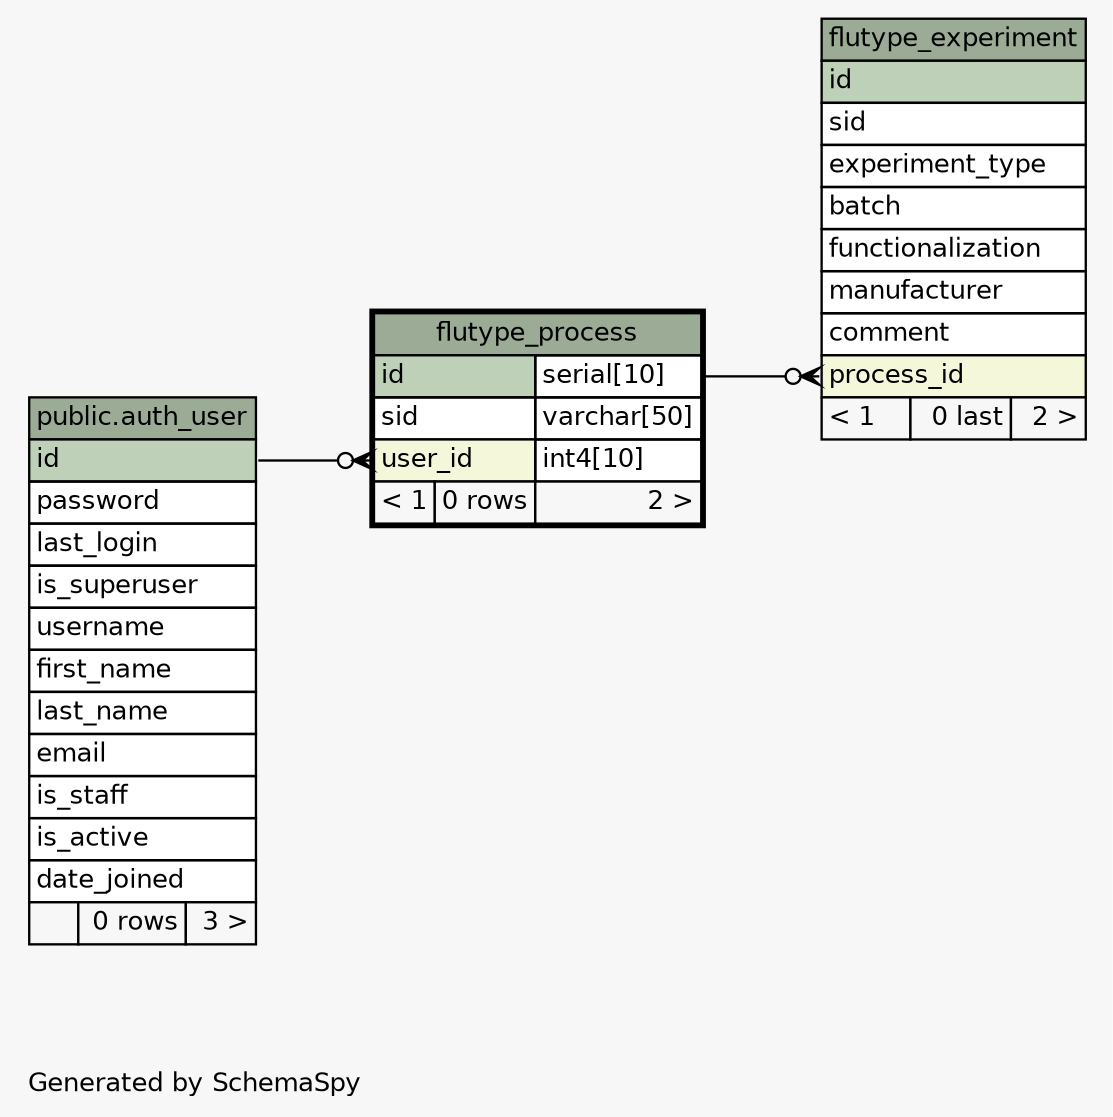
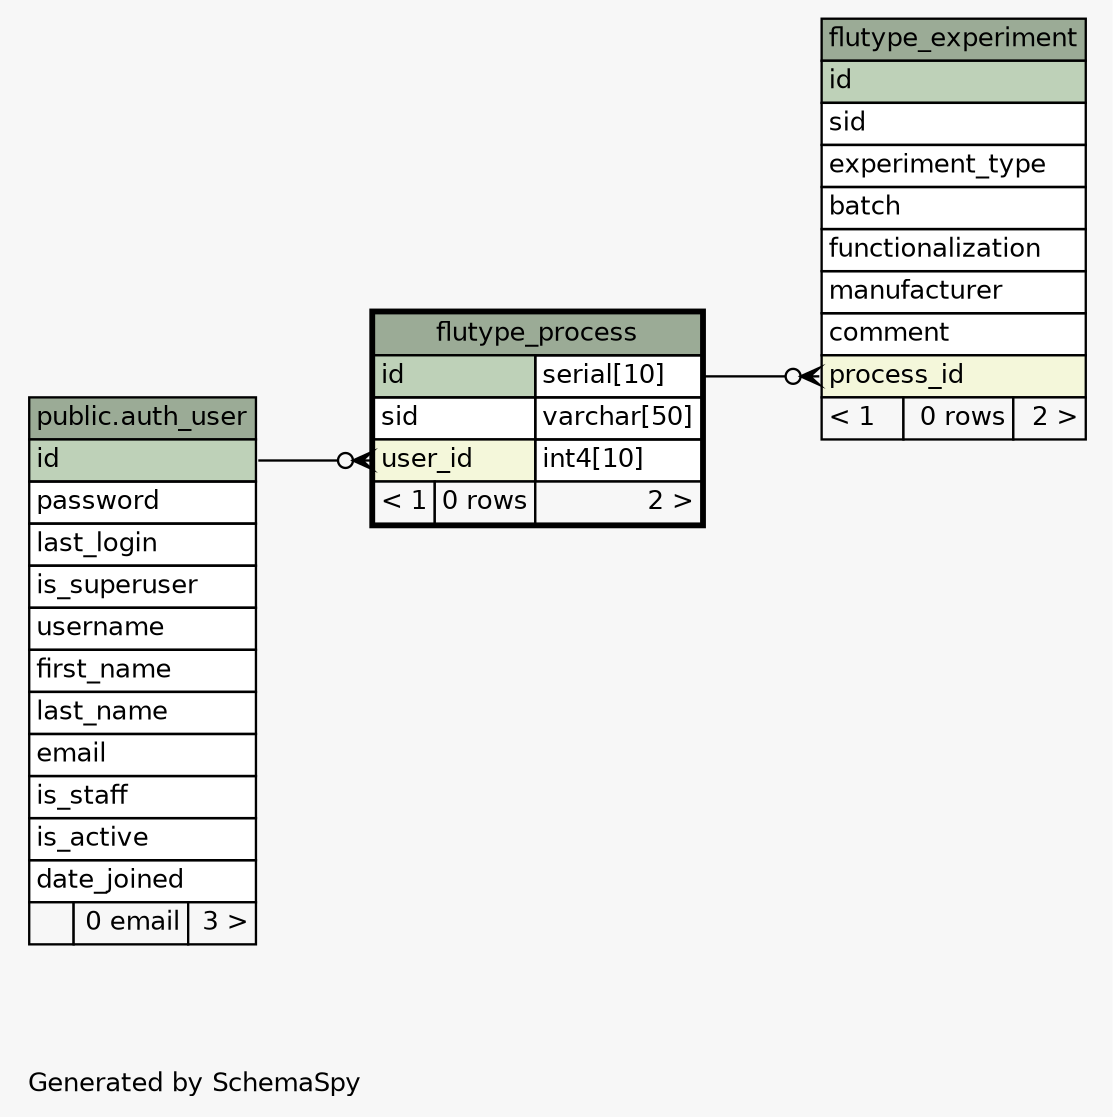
node "flutype_experiment": text "0 last" -> "0 rows"
node "public.auth_user": text "0 rows" -> "0 email"
